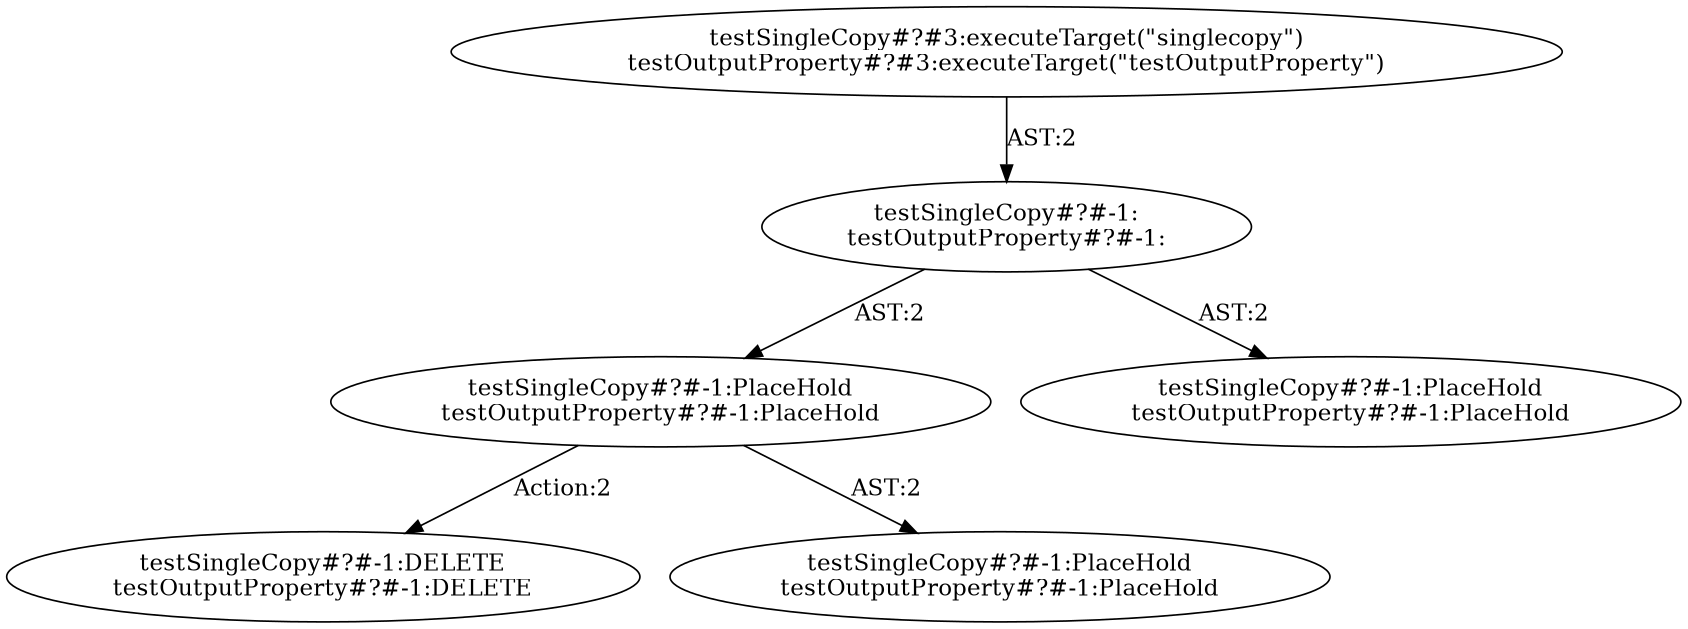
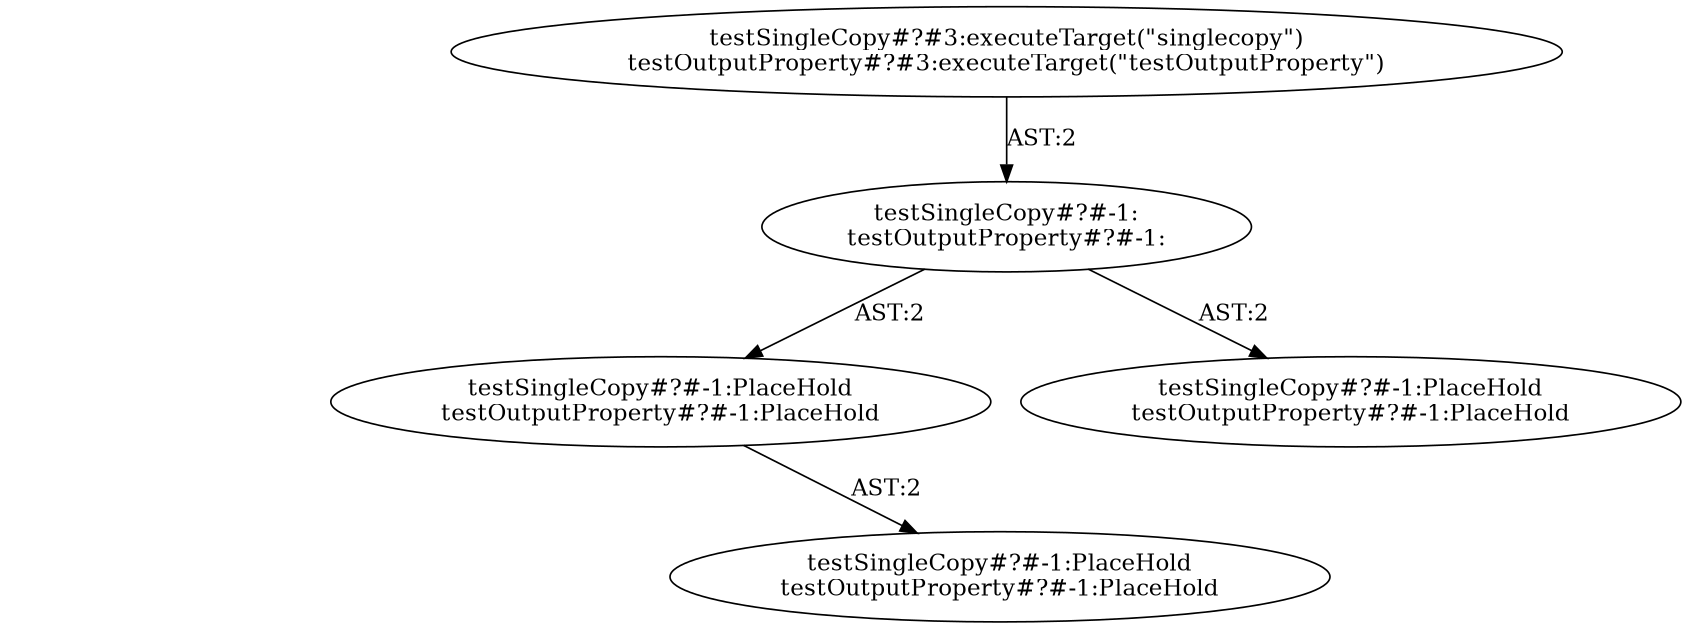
node "testSingleCopy#?#-1:DELETE testOutputProperty#?#-1:DELETE": removed
